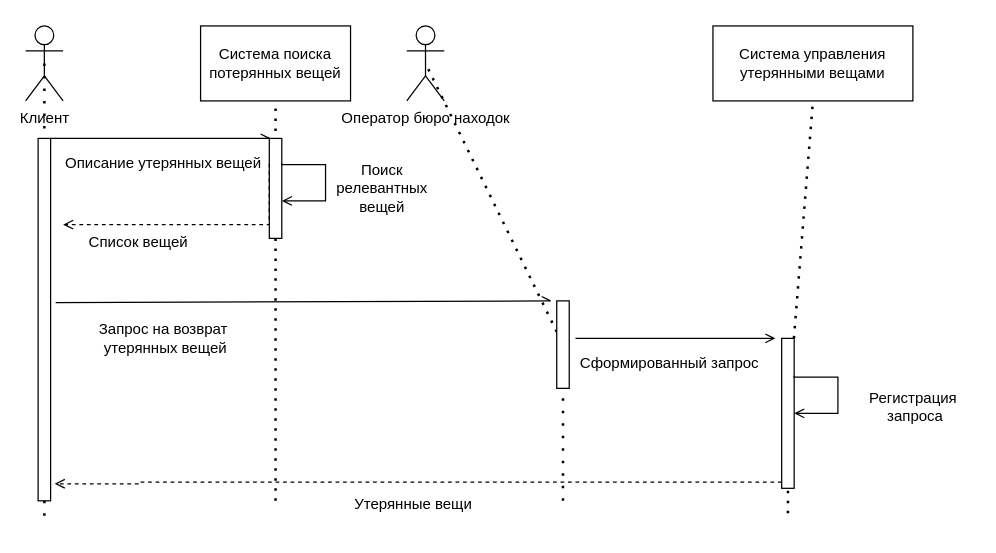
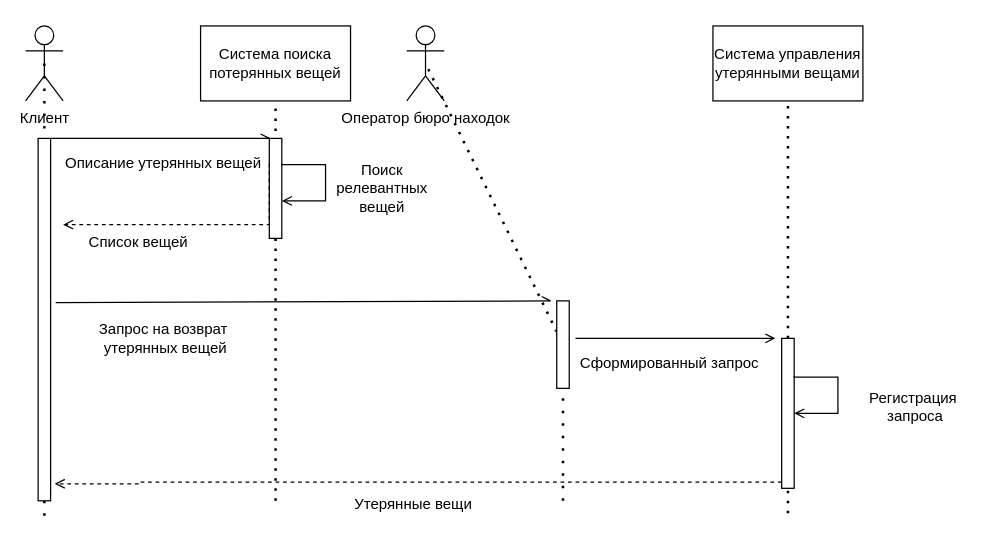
node "Система управления утерянными вещами": size 200x75 -> 150x75
